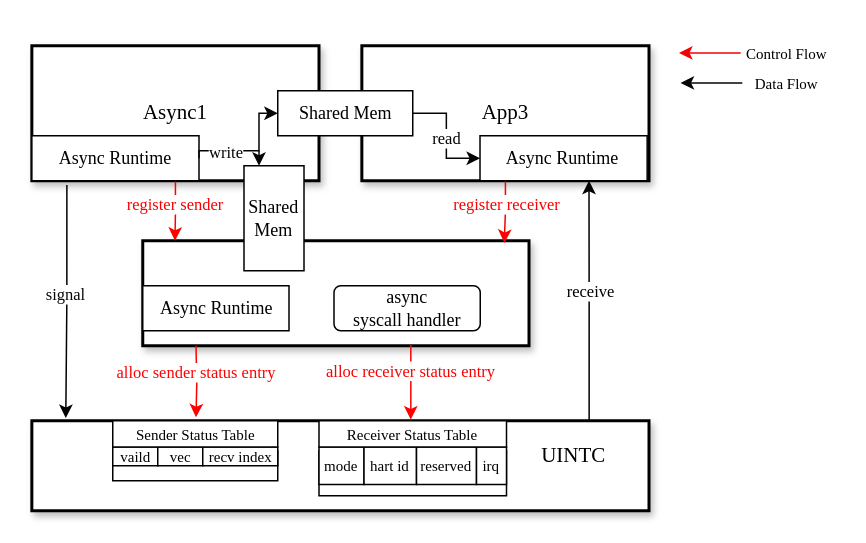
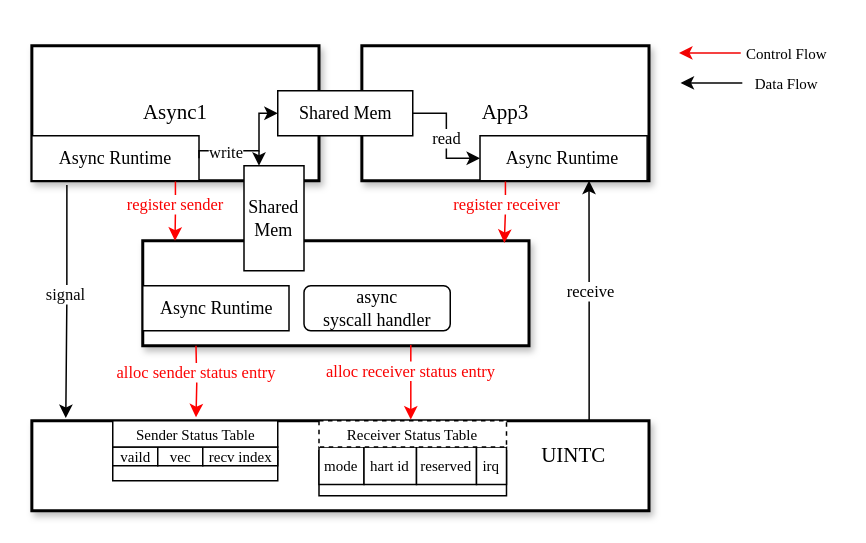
node "async syscall handler": moved (407, 308) -> (377, 308)
node "Receiver Status Table": style solid -> dashed
